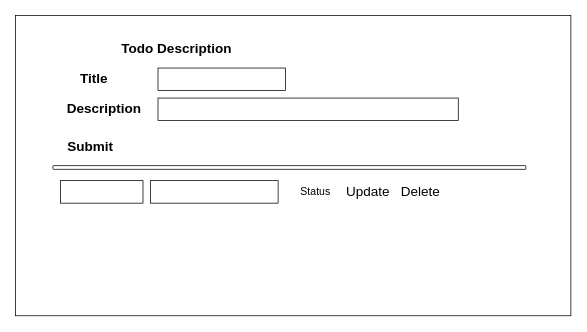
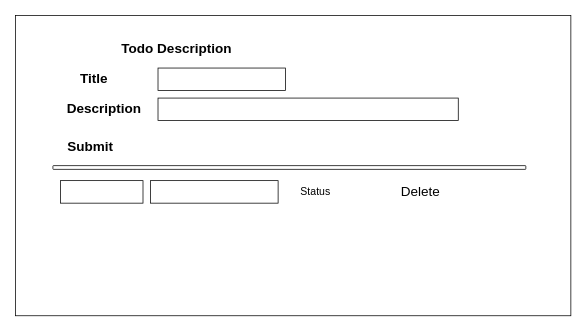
node "Update": removed
